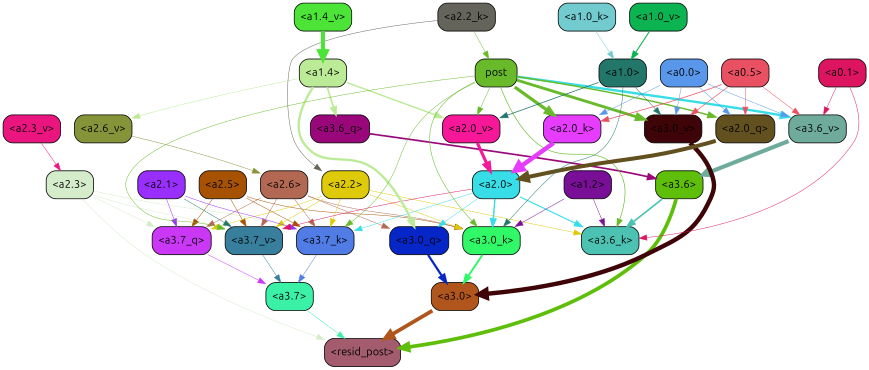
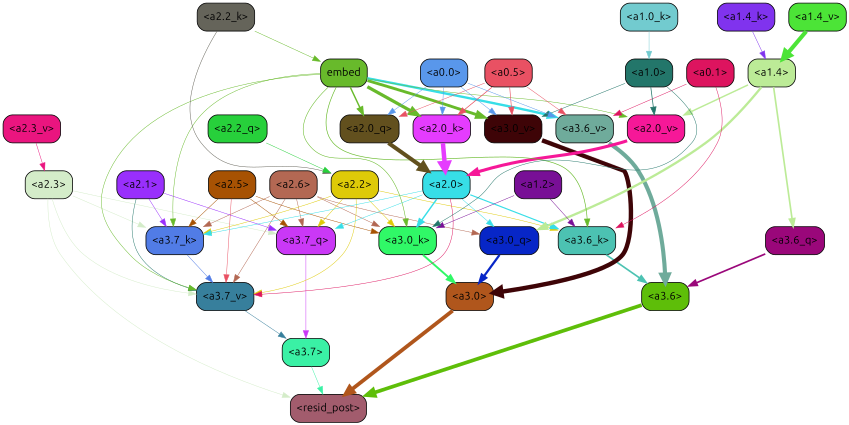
node "<a1.0_v>": removed
node "<a1.4_k>": added
node "post": label "post" -> "embed"
node "<a2.6_v>": removed
node "<a2.2_q>": added
edge "<a2.5>" -> "<a3.7_v>": color #a75203 -> #e95163
edge "<a2.0>" -> "<a3.7_q>": added
edge "<a3.6>" -> "<a3.6_k>": reversed
edge "<a3.7_k>" -> "<a3.7>": now "<a3.7_k>" -> "<a3.7_v>"
